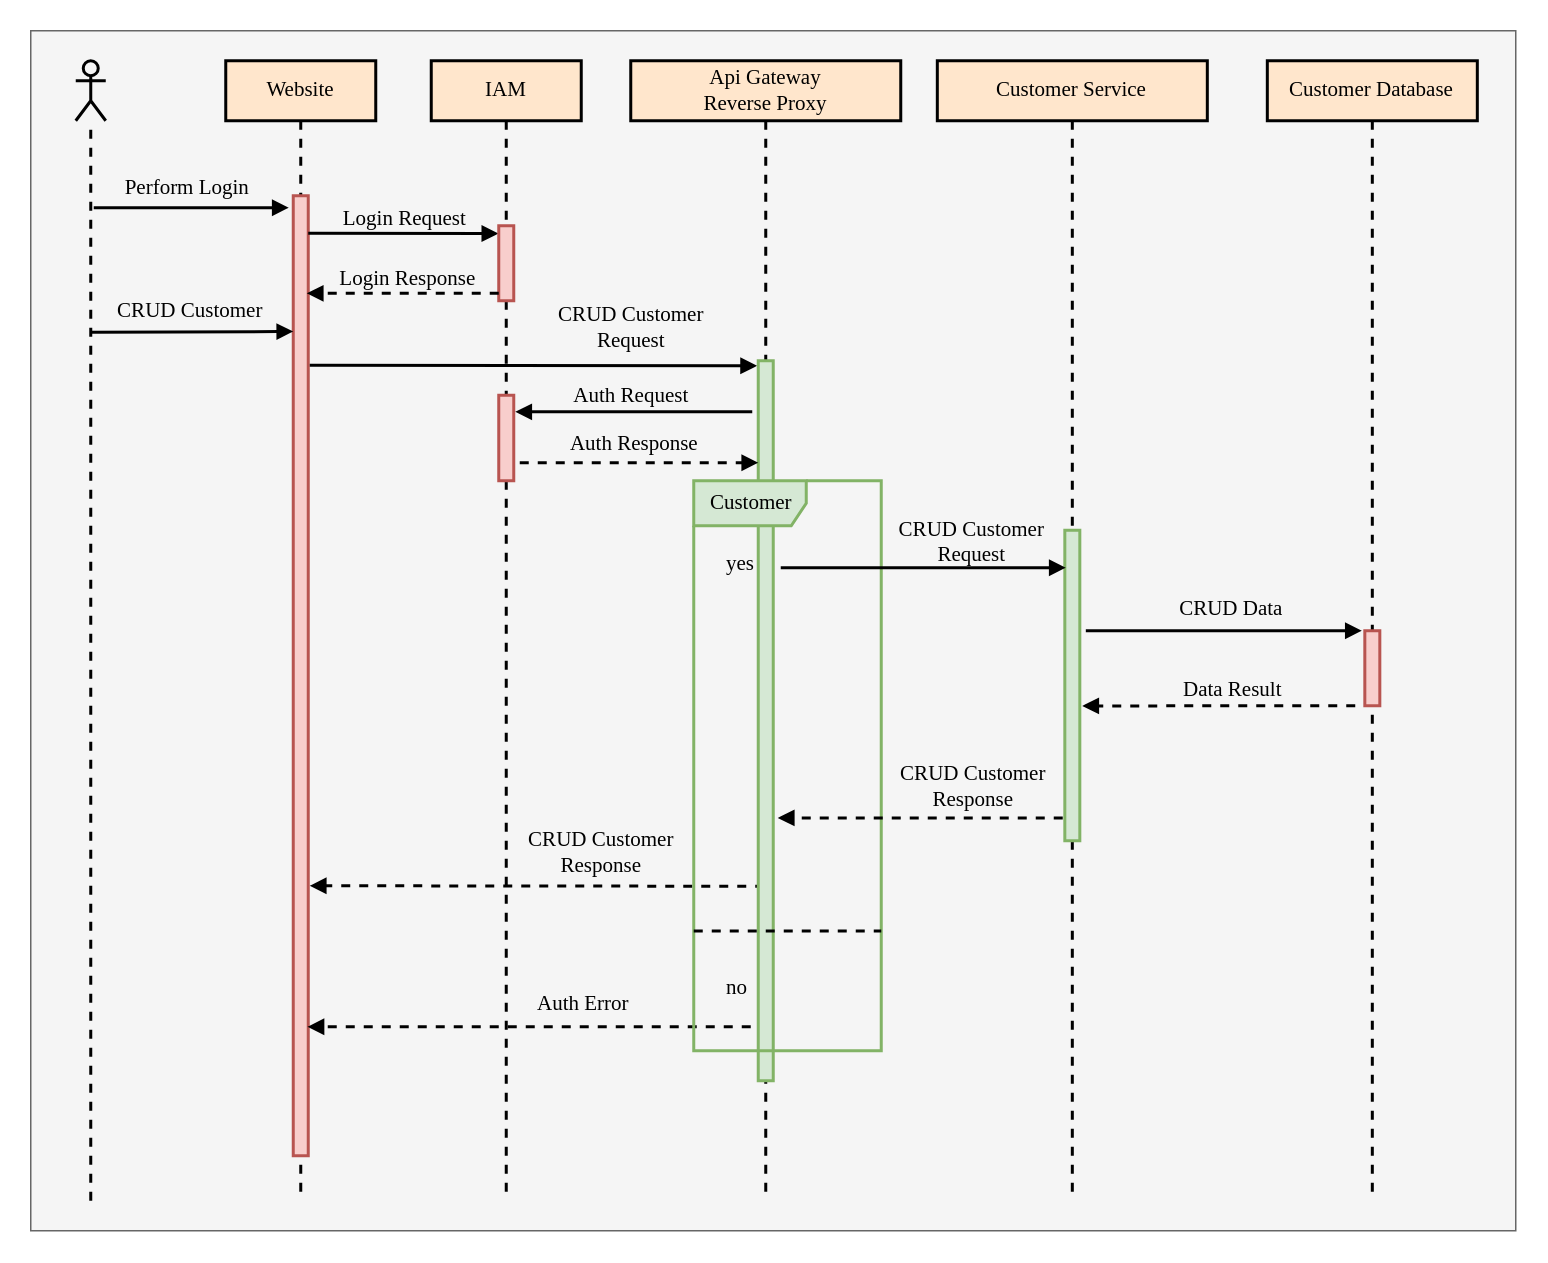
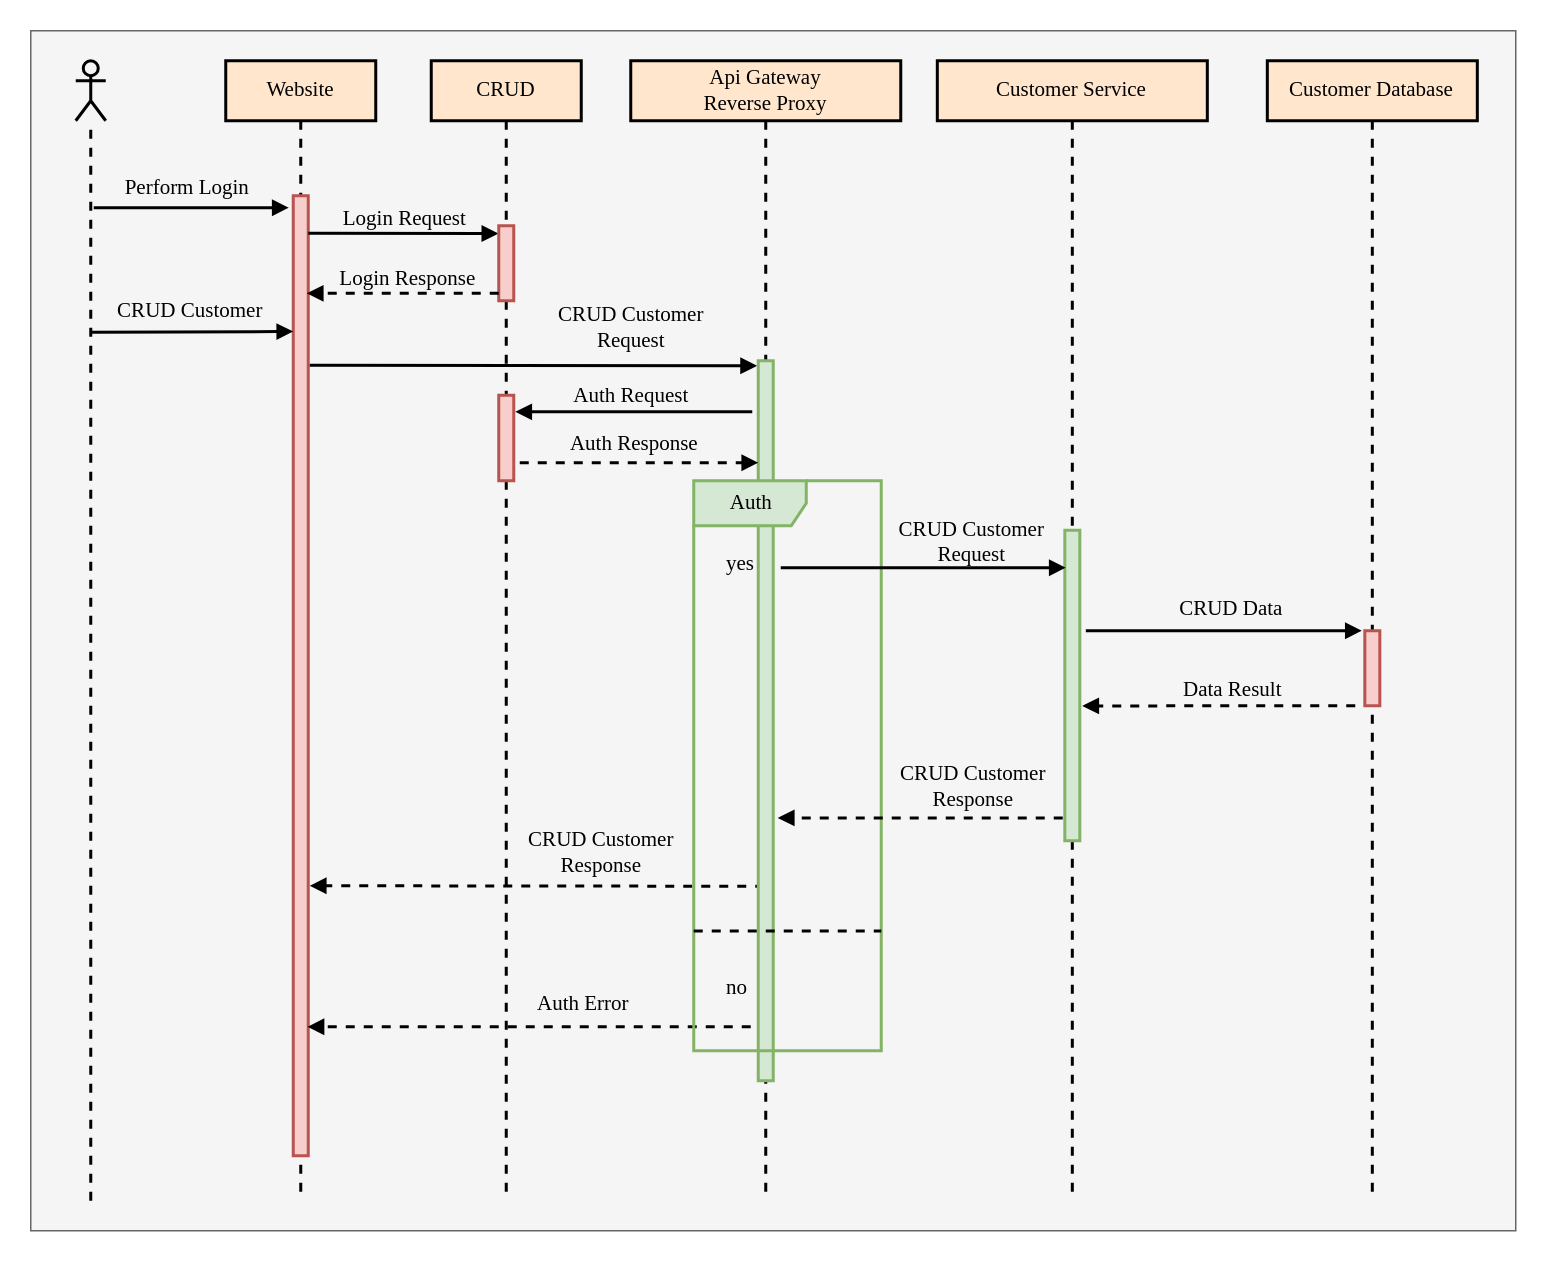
node "IAM": label "IAM" -> "CRUD"
node "Customer": label "Customer" -> "Auth"
